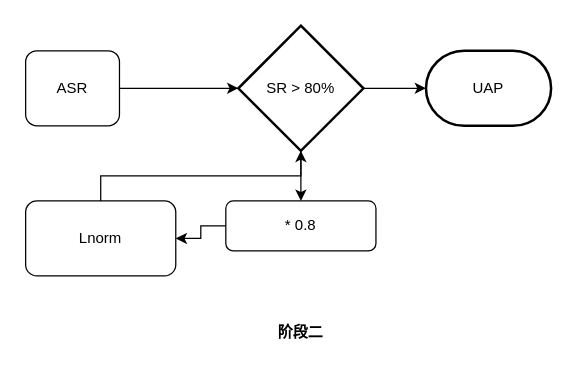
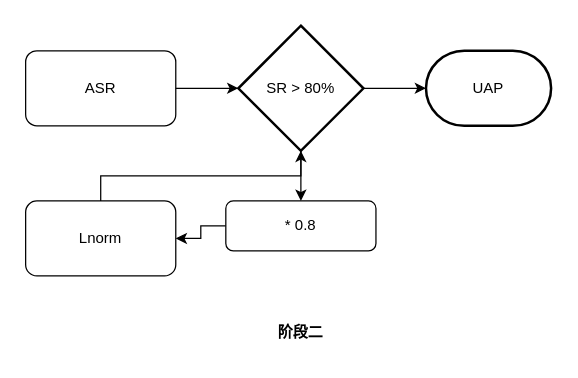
node "ASR": size 94x75 -> 150x75
